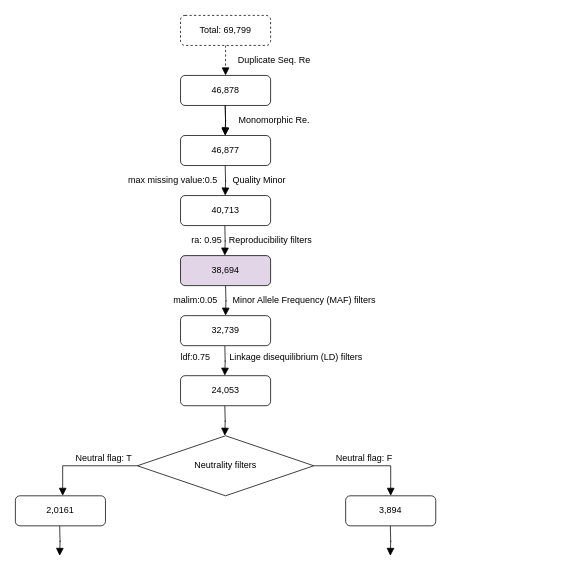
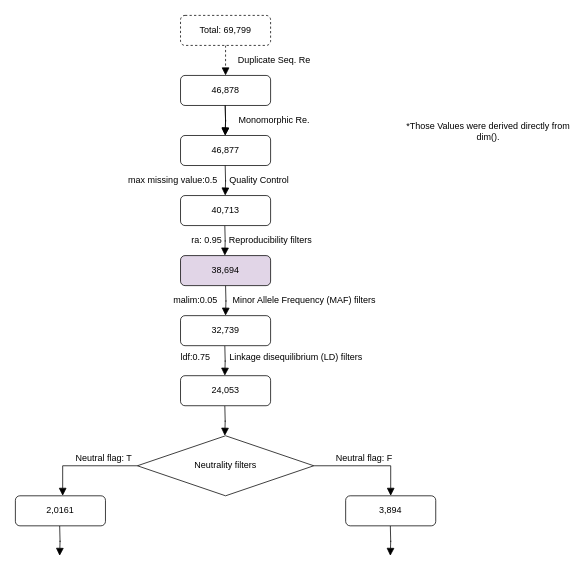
node "*Those Values were derived directly from dim().": added
node "Quality Minor": label "Quality Minor" -> "Quality Control"
